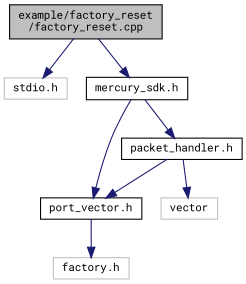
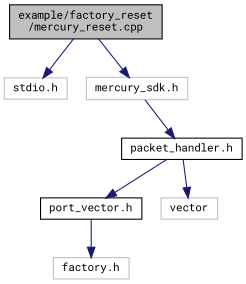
node "example/factory_reset /factory_reset.cpp": label "example/factory_reset /factory_reset.cpp" -> "example/factory_reset /mercury_reset.cpp"
node "mercury_sdk.h": color black -> grey75
edge "mercury_sdk.h" -> "port_vector.h": removed
